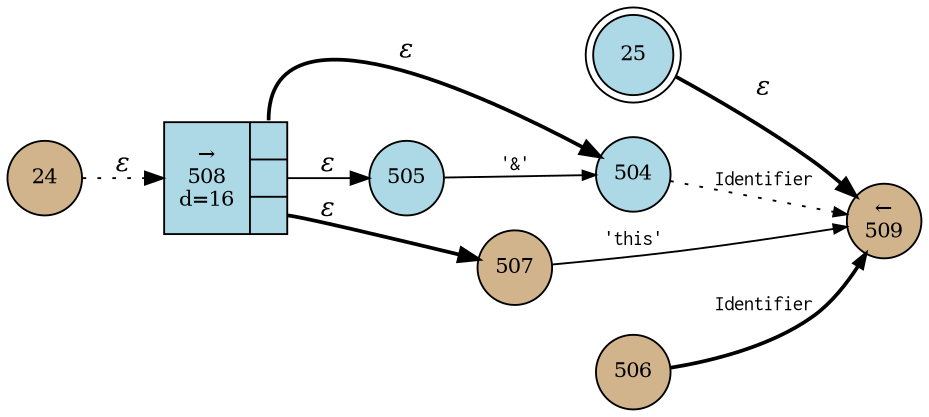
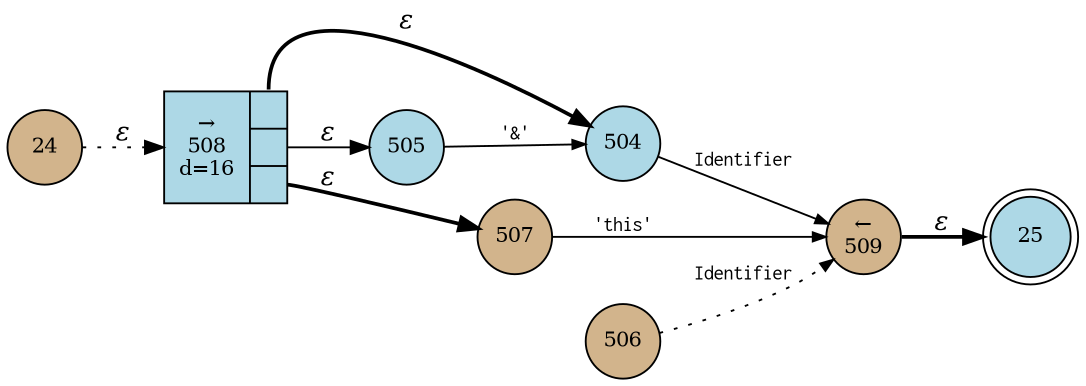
edge "25" -> "← 509": reversed
edge "504" -> "← 509": style dotted -> solid
edge "506" -> "← 509": style bold -> dotted
